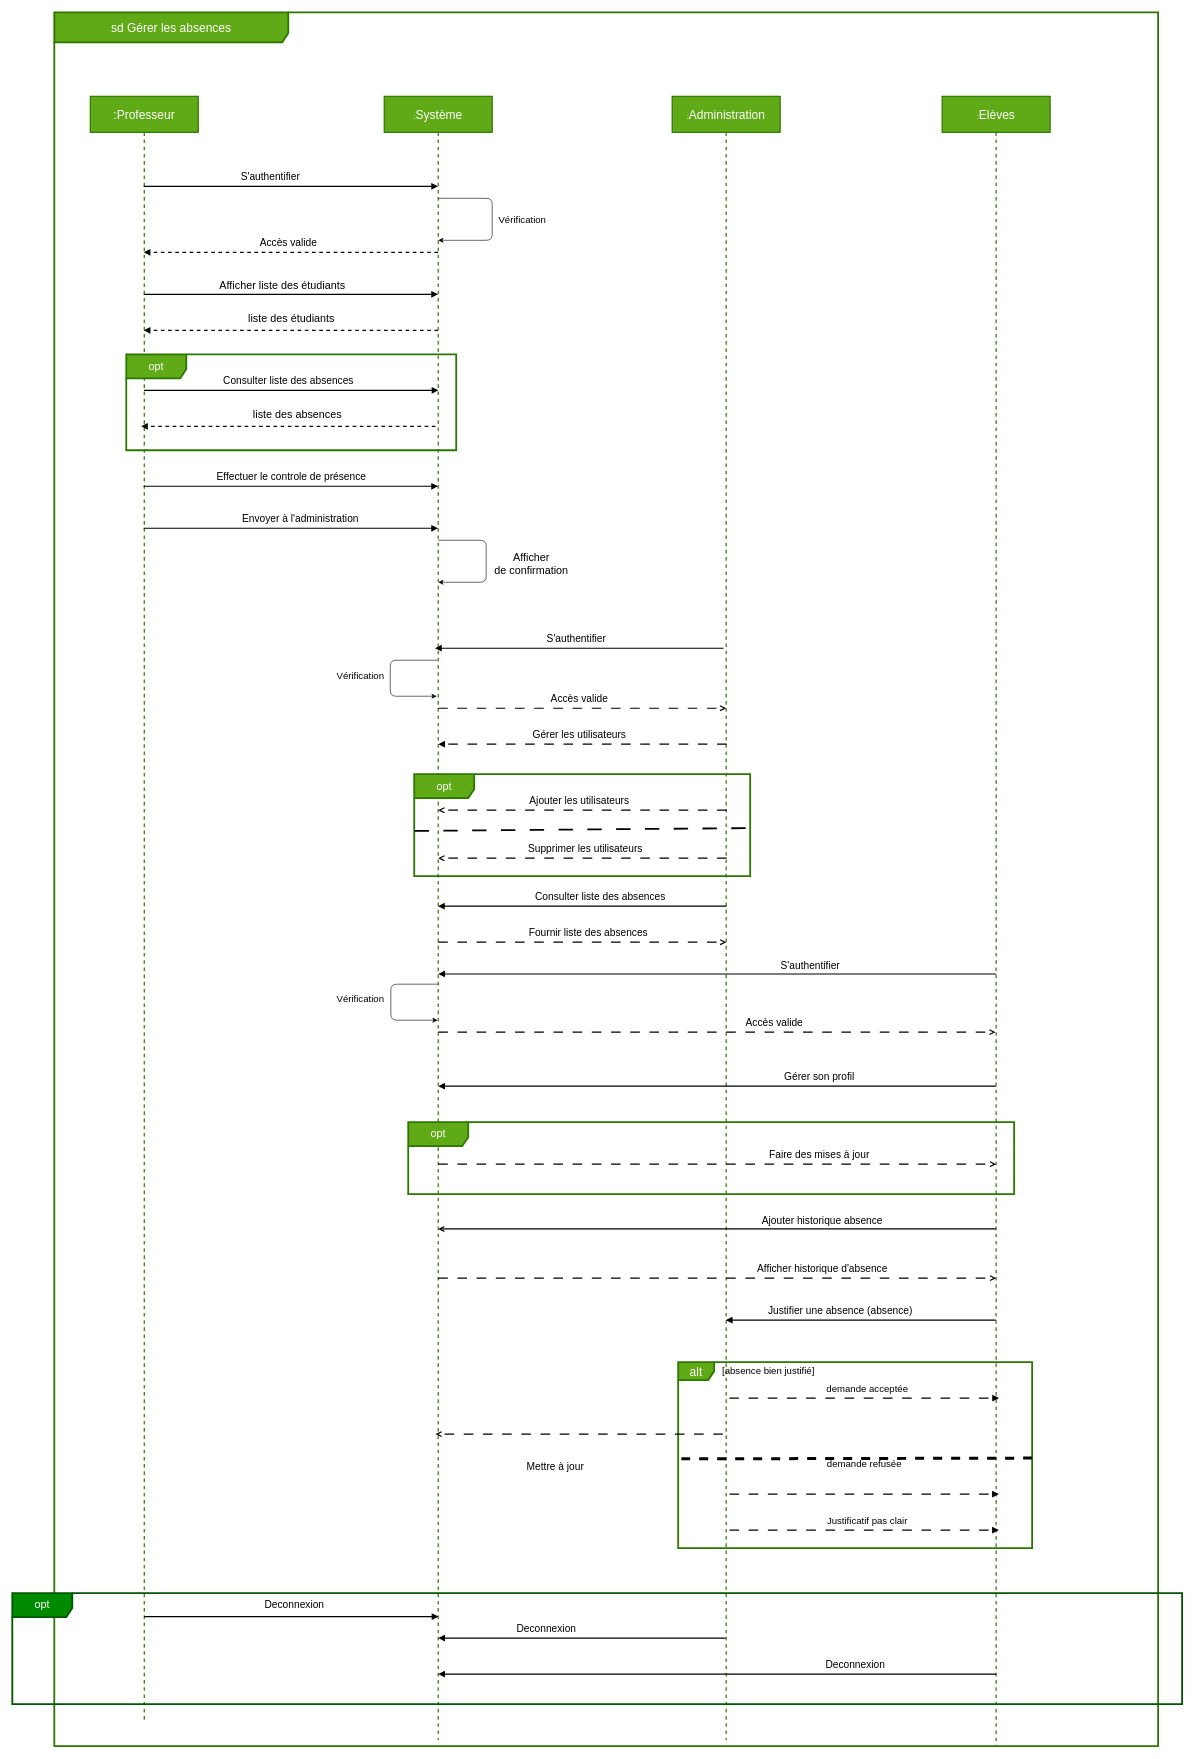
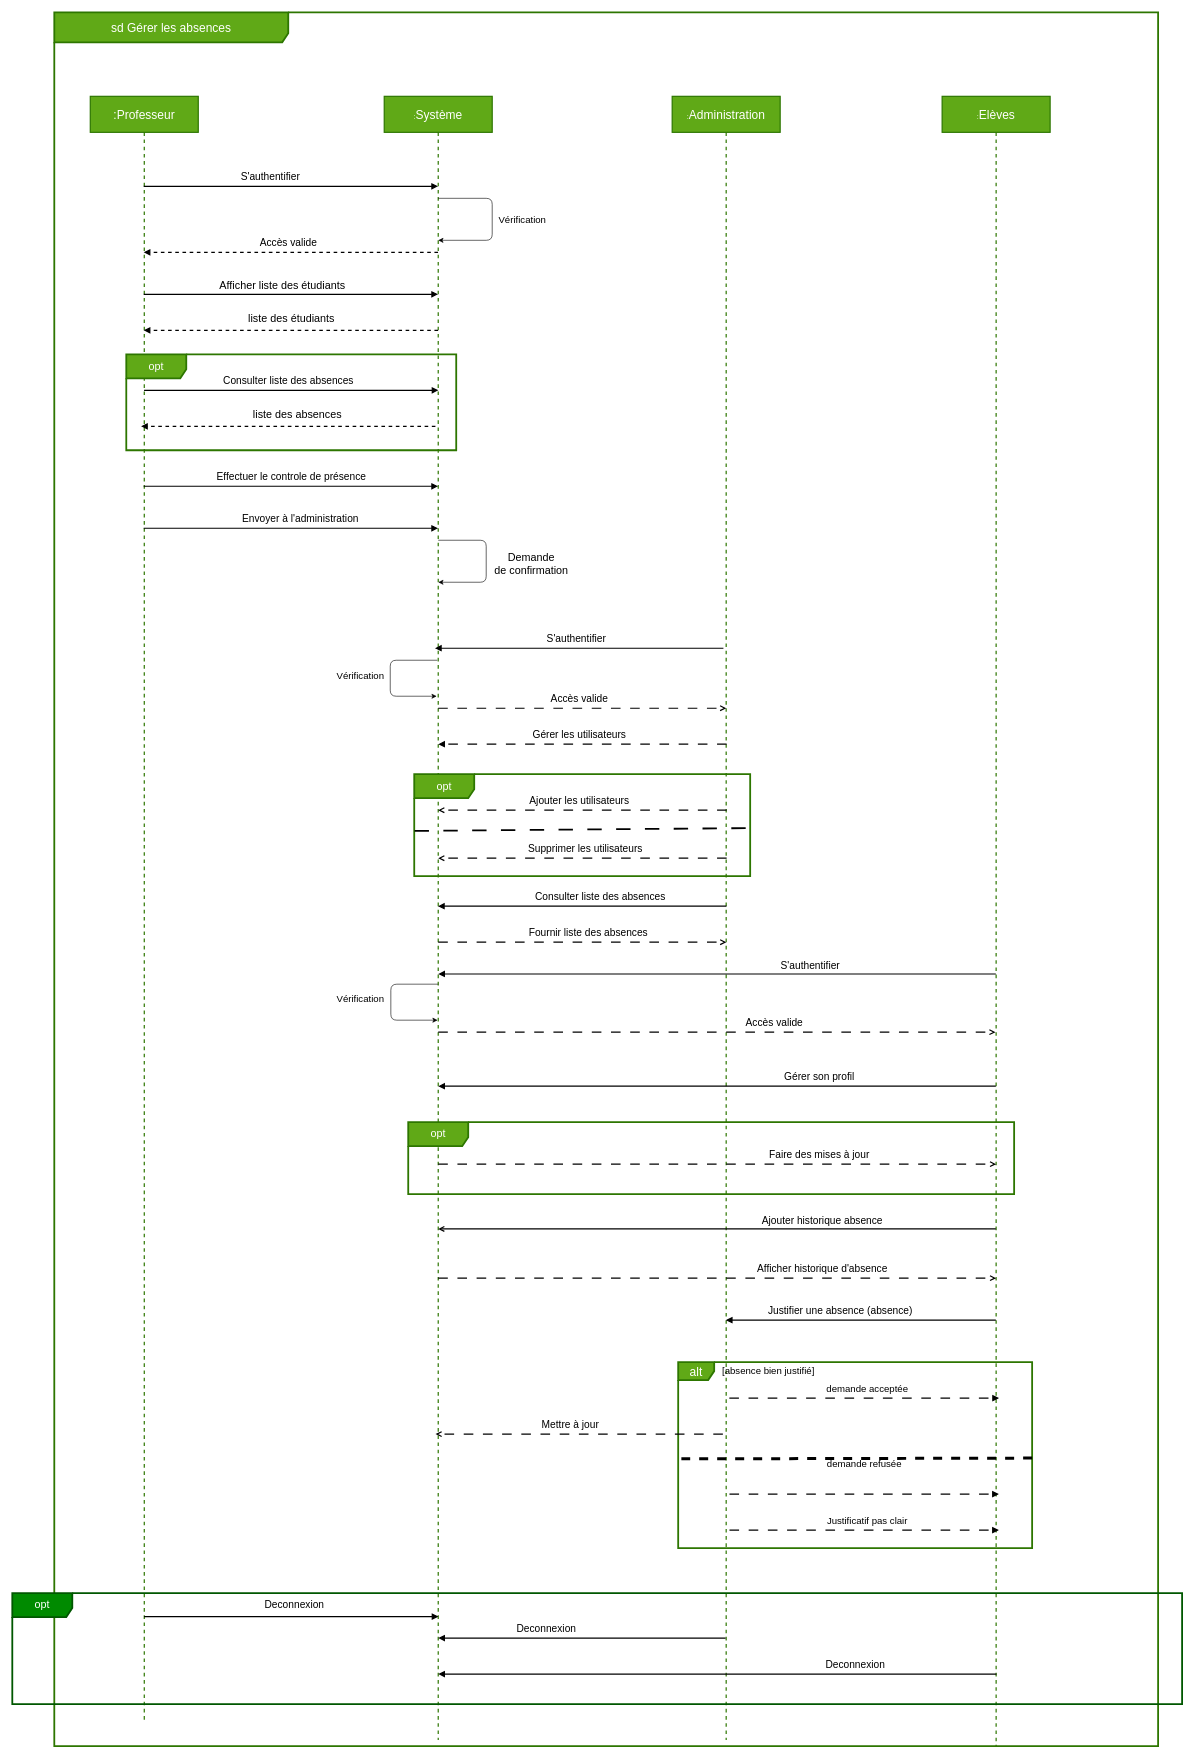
node "Afficher de confirmation": label "Afficher de confirmation" -> "Demande de confirmation"
node "Mettre à jour": moved (555, 1467) -> (570, 1425)
